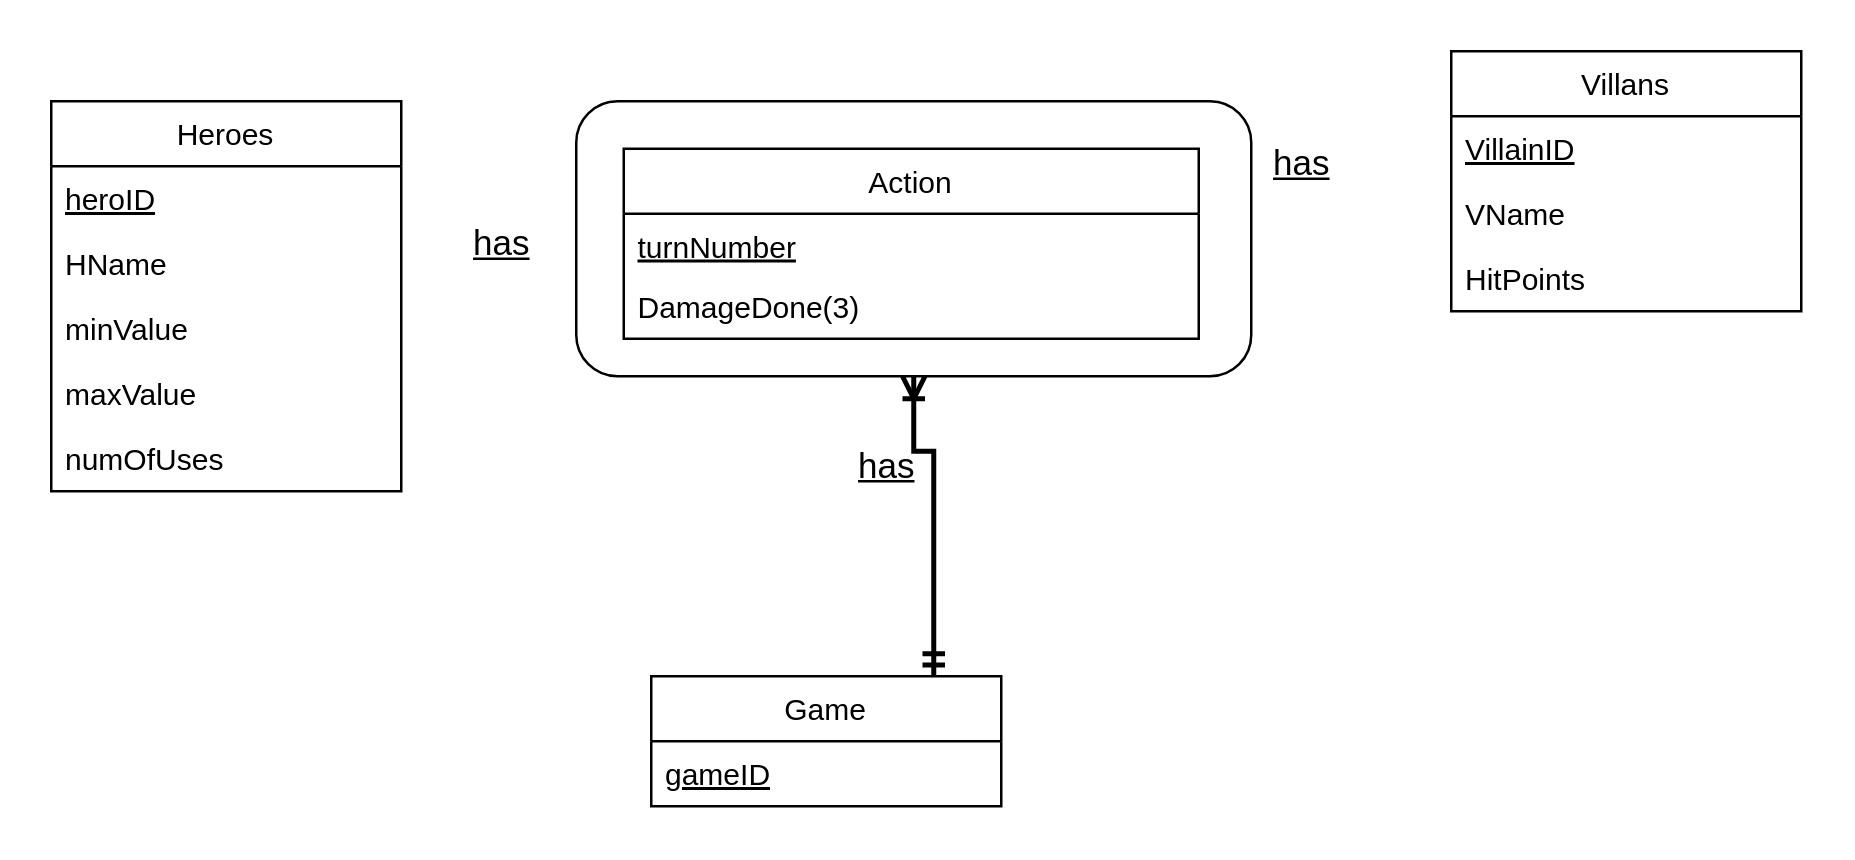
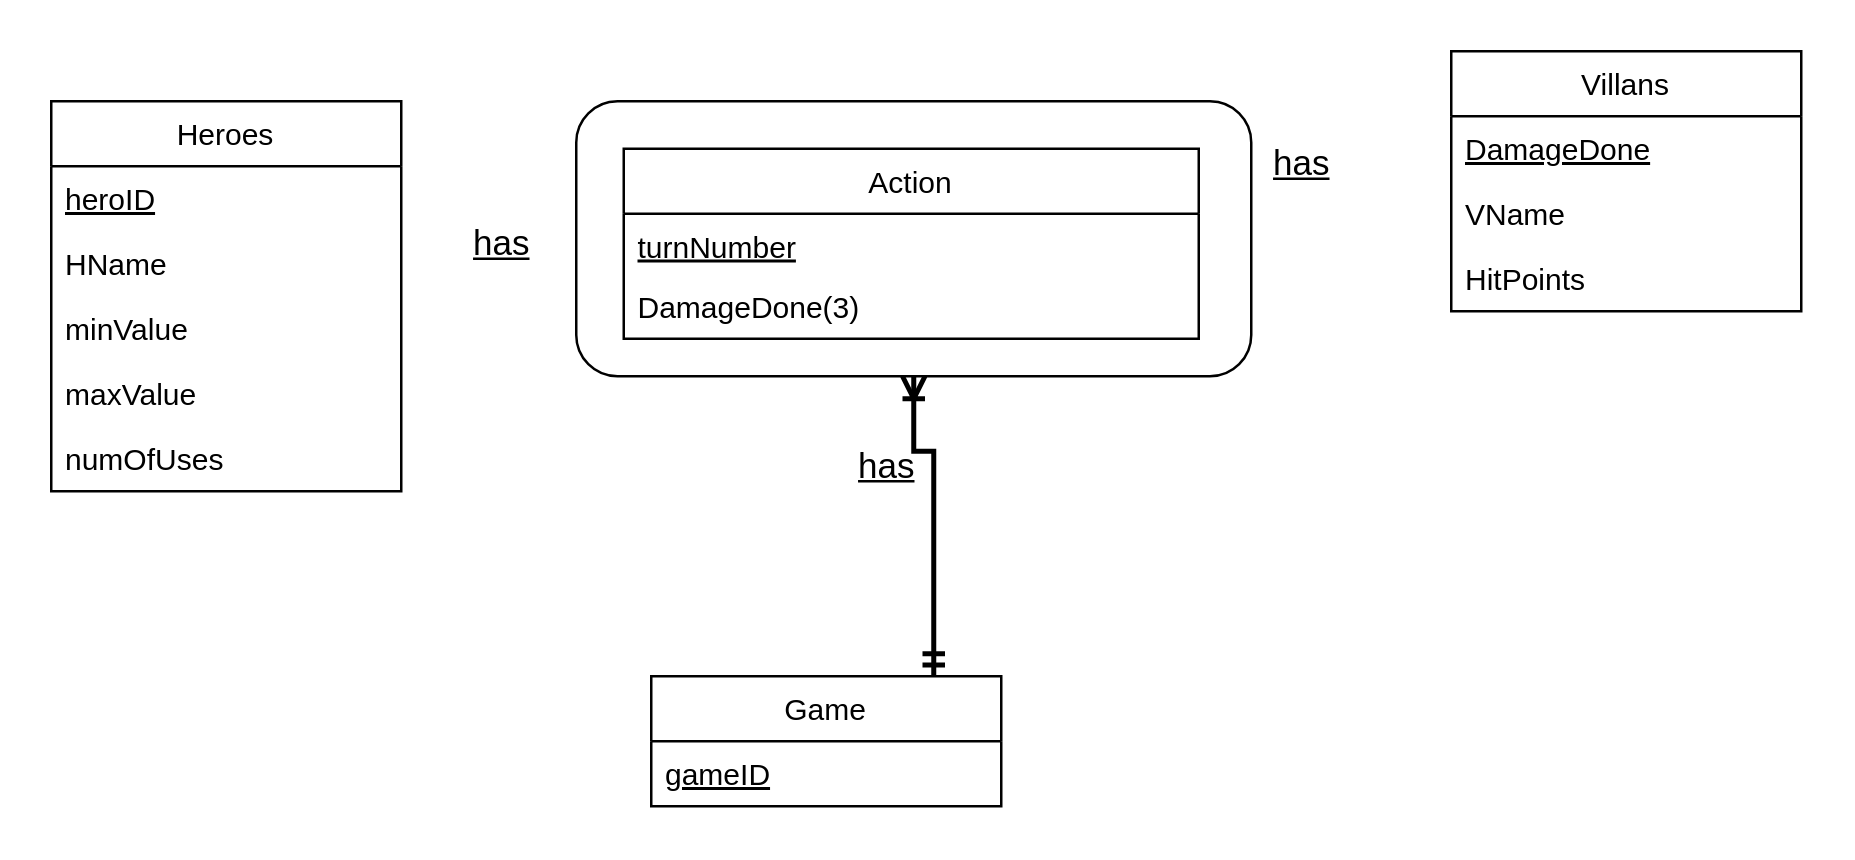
node "VillainID": label "VillainID" -> "DamageDone"
